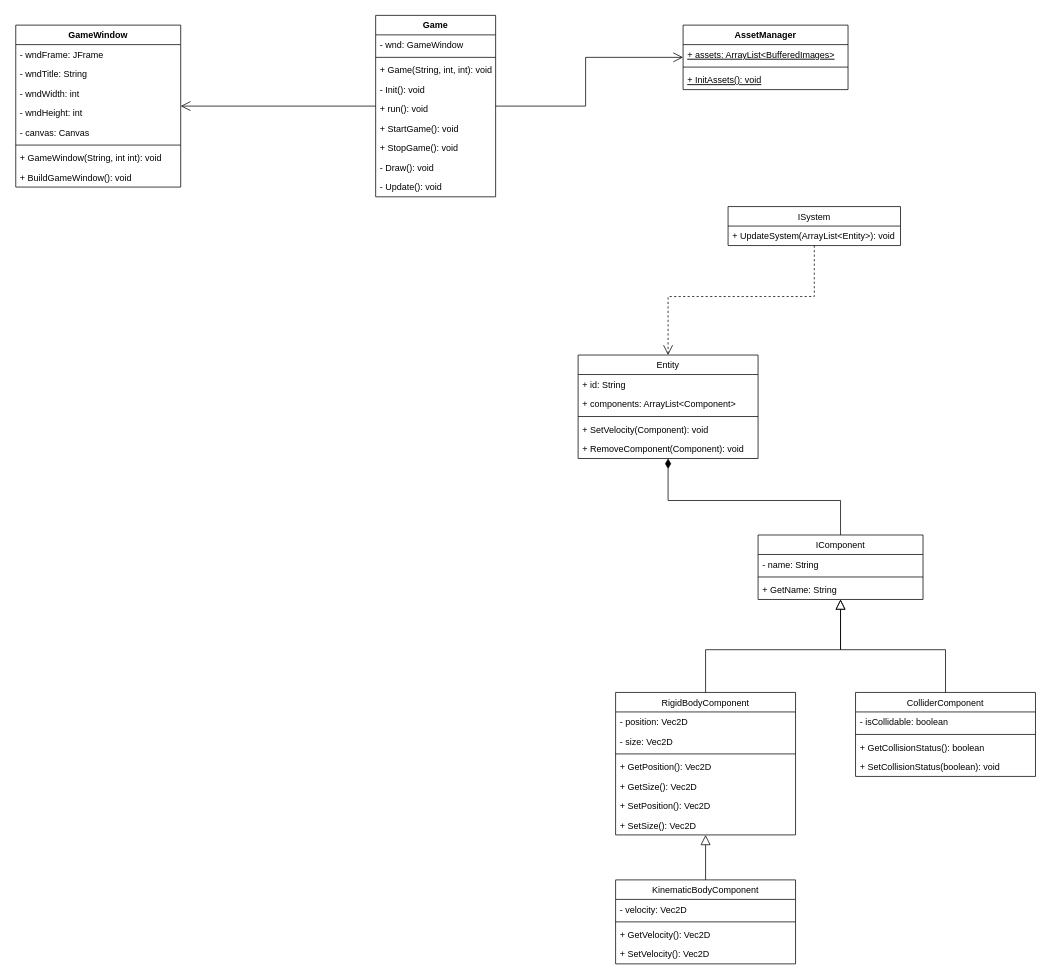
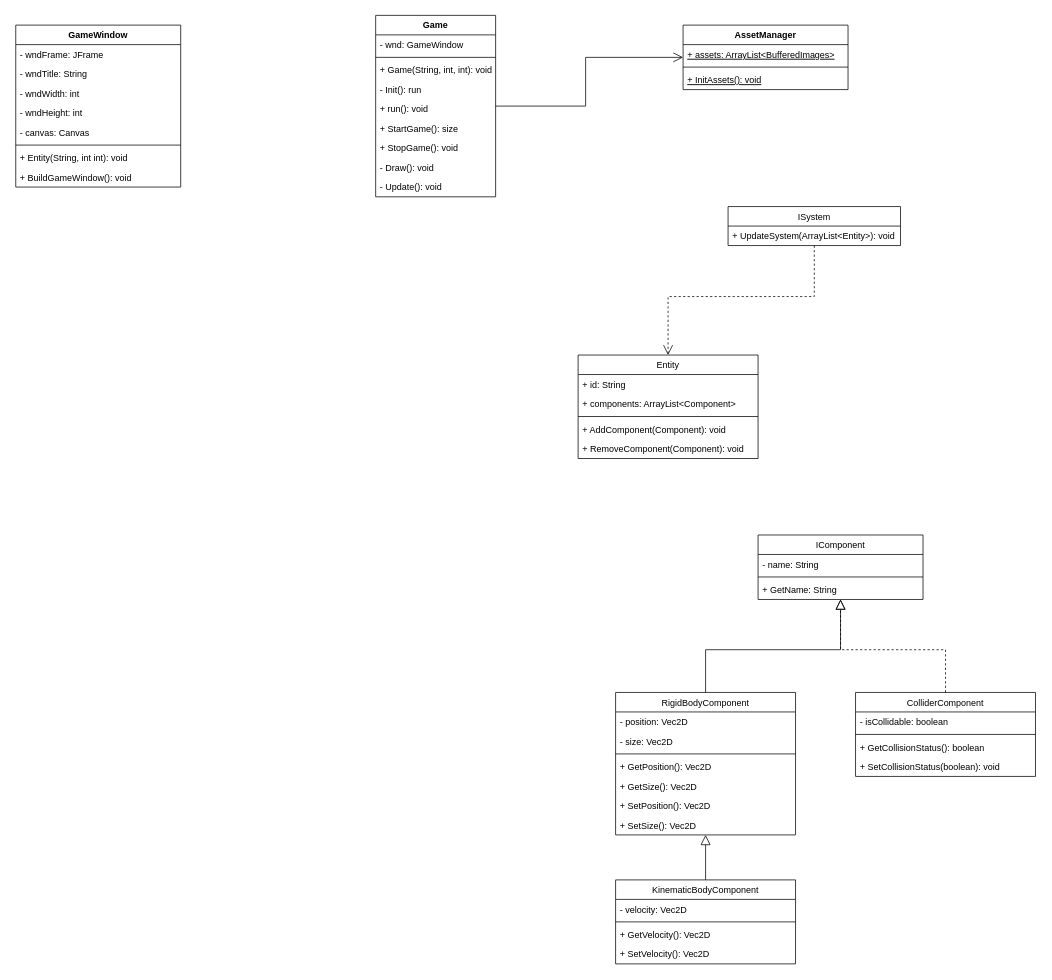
node "- Init(): void": label "- Init(): void" -> "- Init(): run"
edge "Game" -> "GameWindow": removed
node "+ StartGame(): void": label "+ StartGame(): void" -> "+ StartGame(): size"
node "+ GameWindow(String, int int): void": label "+ GameWindow(String, int int): void" -> "+ Entity(String, int int): void"
node "+ SetVelocity(Component): void": label "+ SetVelocity(Component): void" -> "+ AddComponent(Component): void"
edge "IComponent" -> "Entity": removed
edge "ColliderComponent" -> "IComponent": style solid -> dashed
